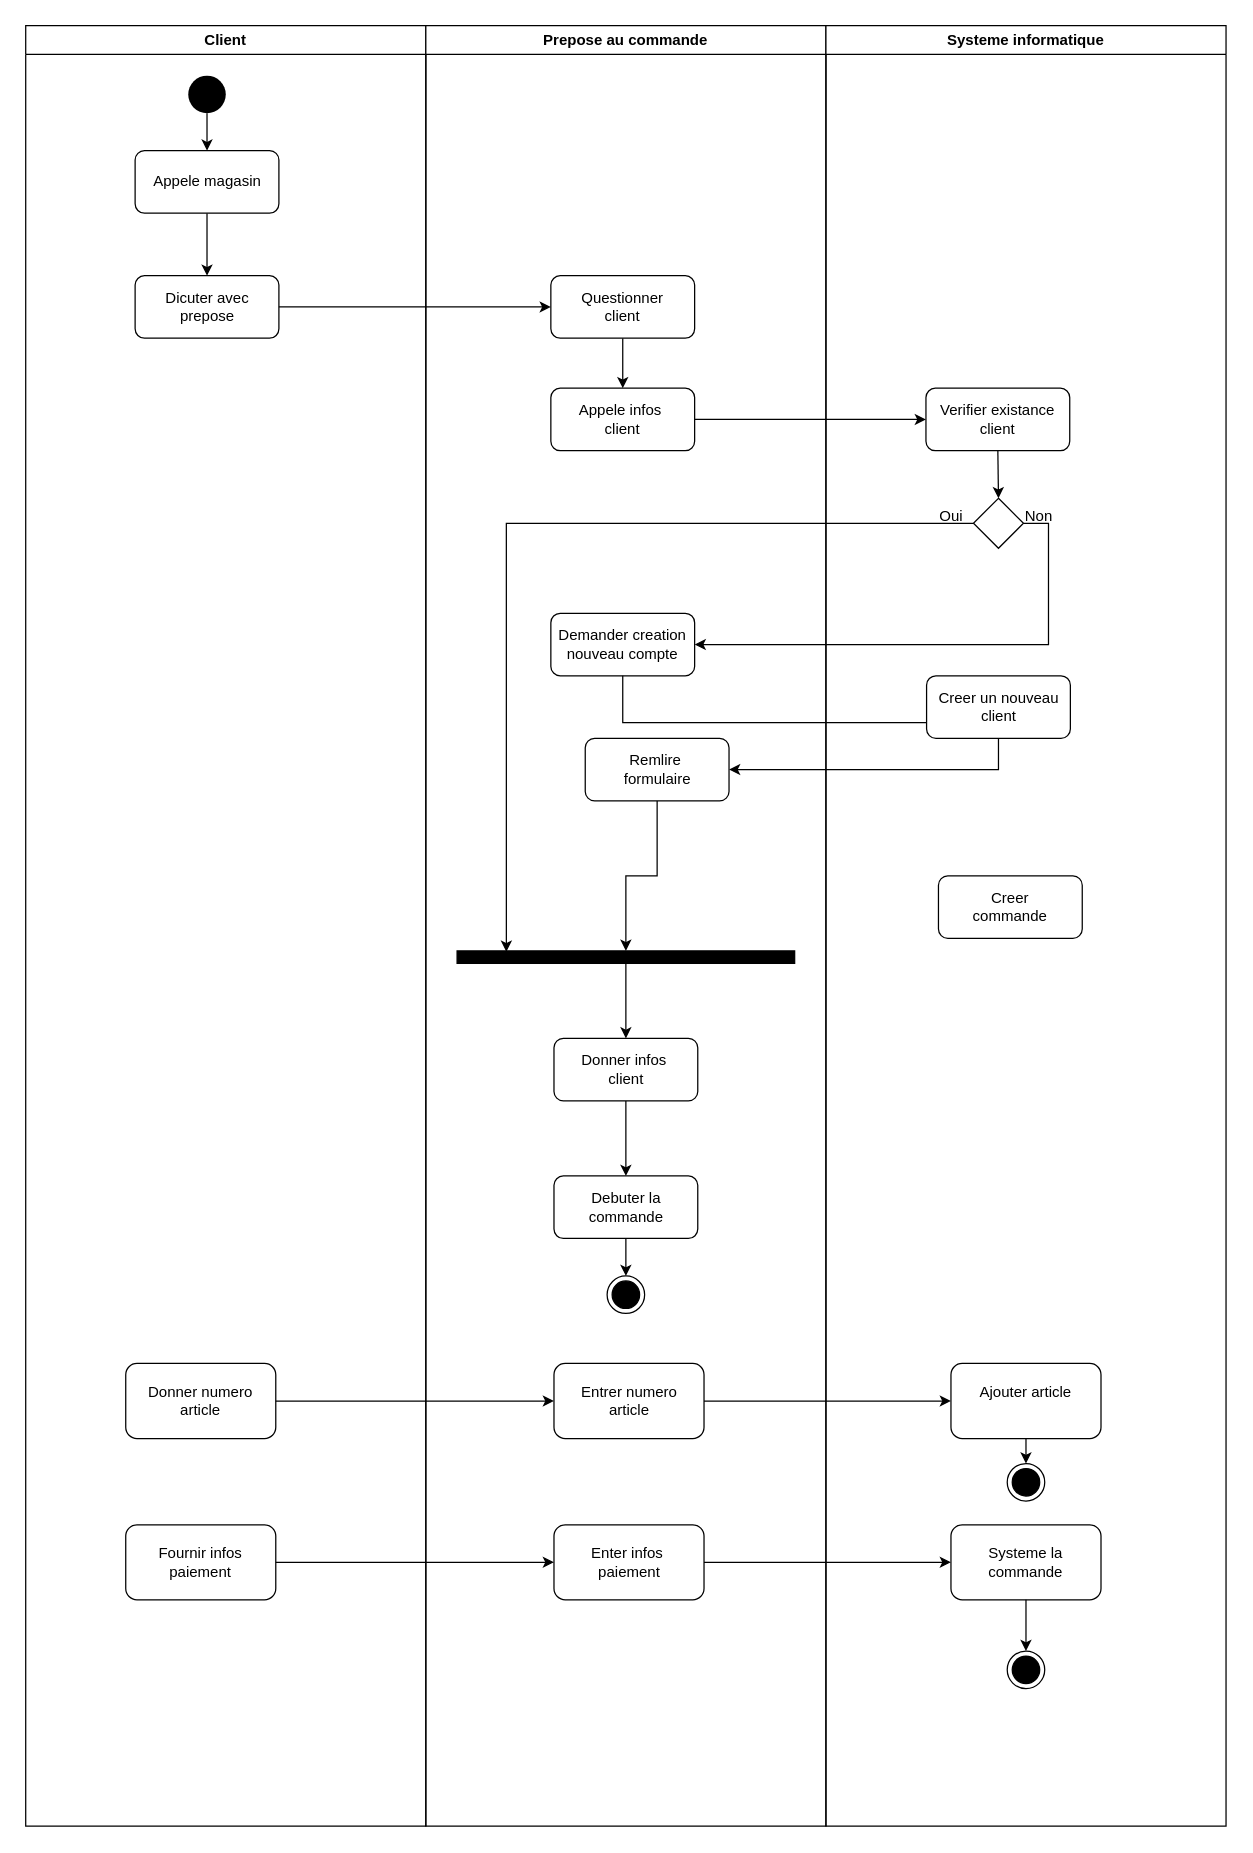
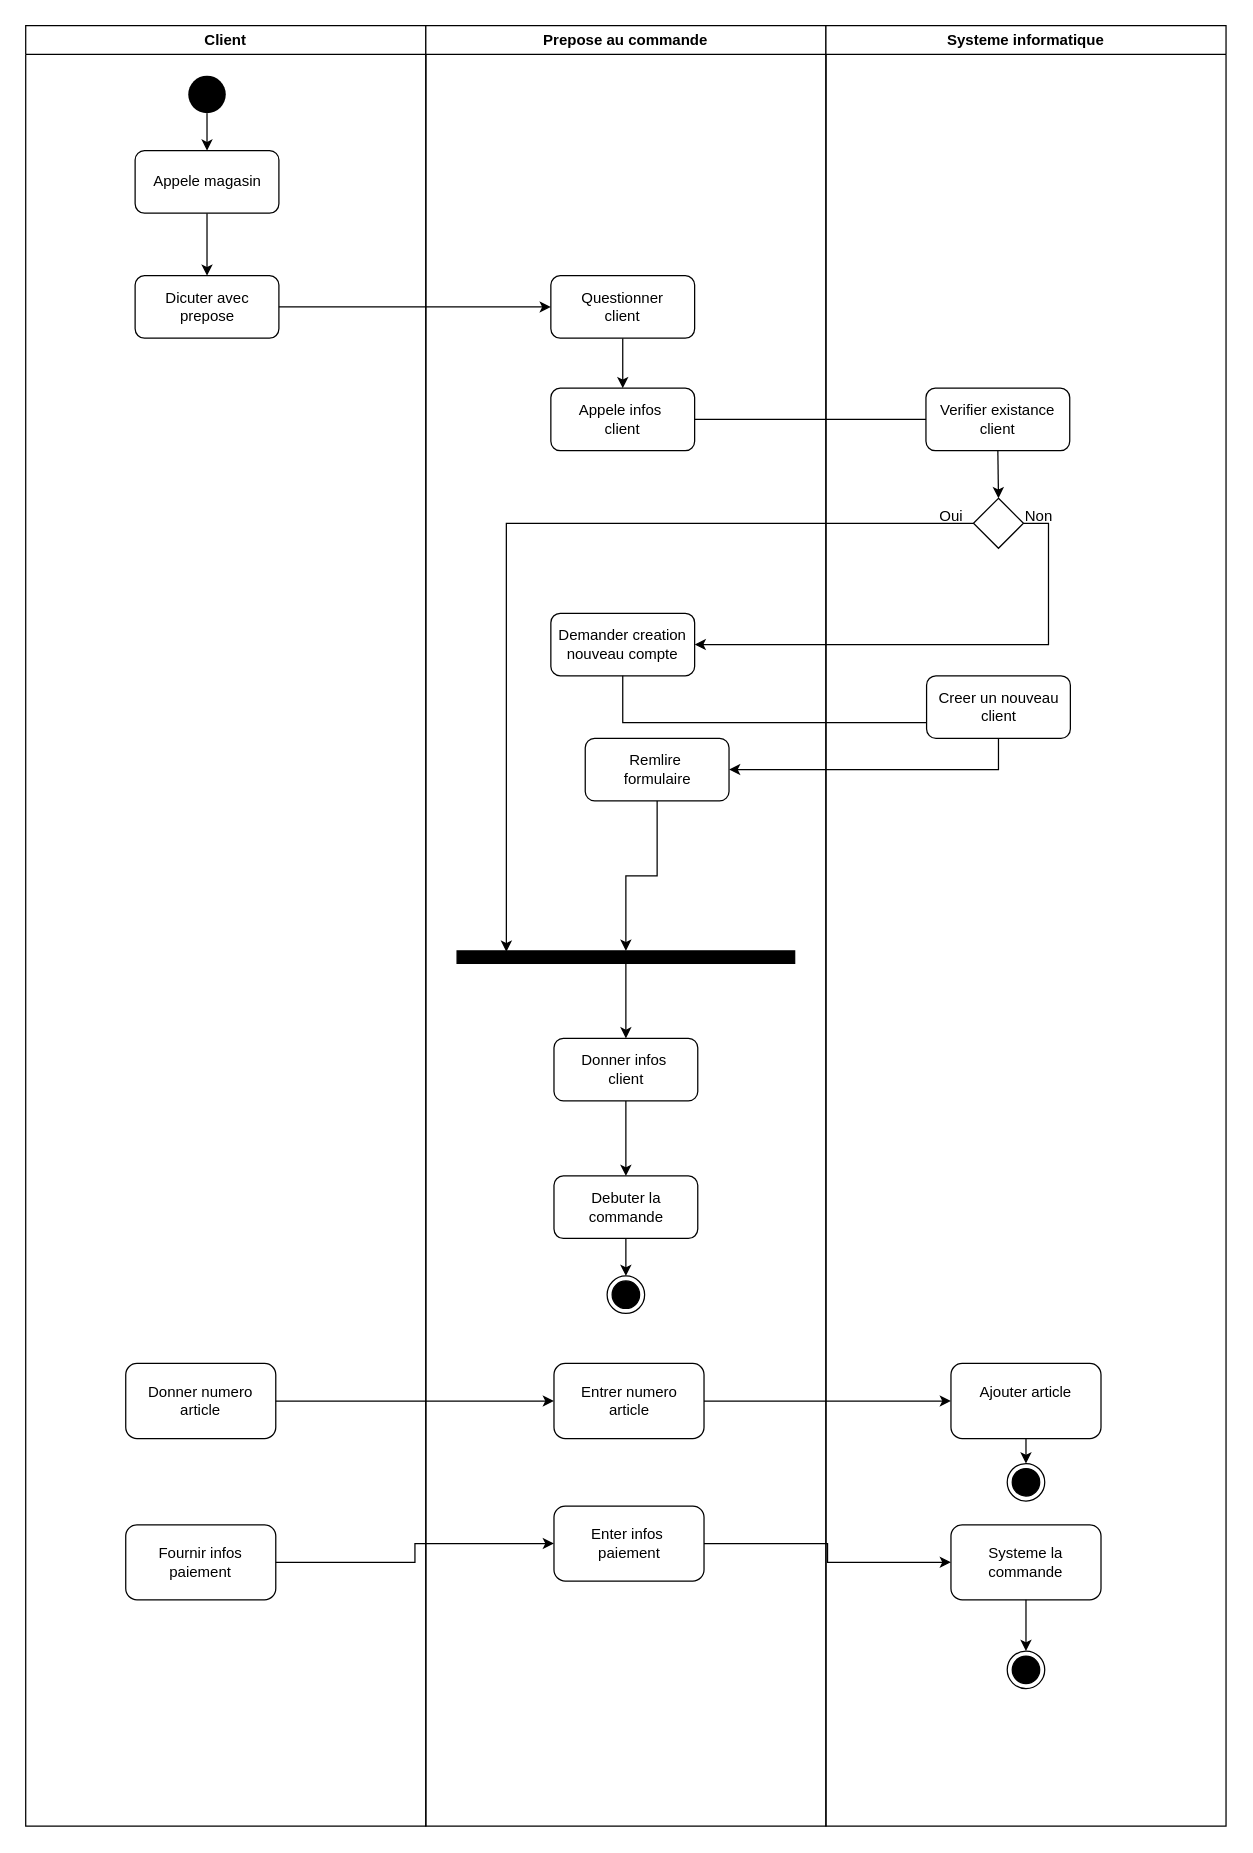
edge "Appele infos client" -> "Verifier existance client": arrowhead classic -> none
node "Creer commande": removed
node "Enter infos paiement": moved (629, 1562) -> (629, 1543)
